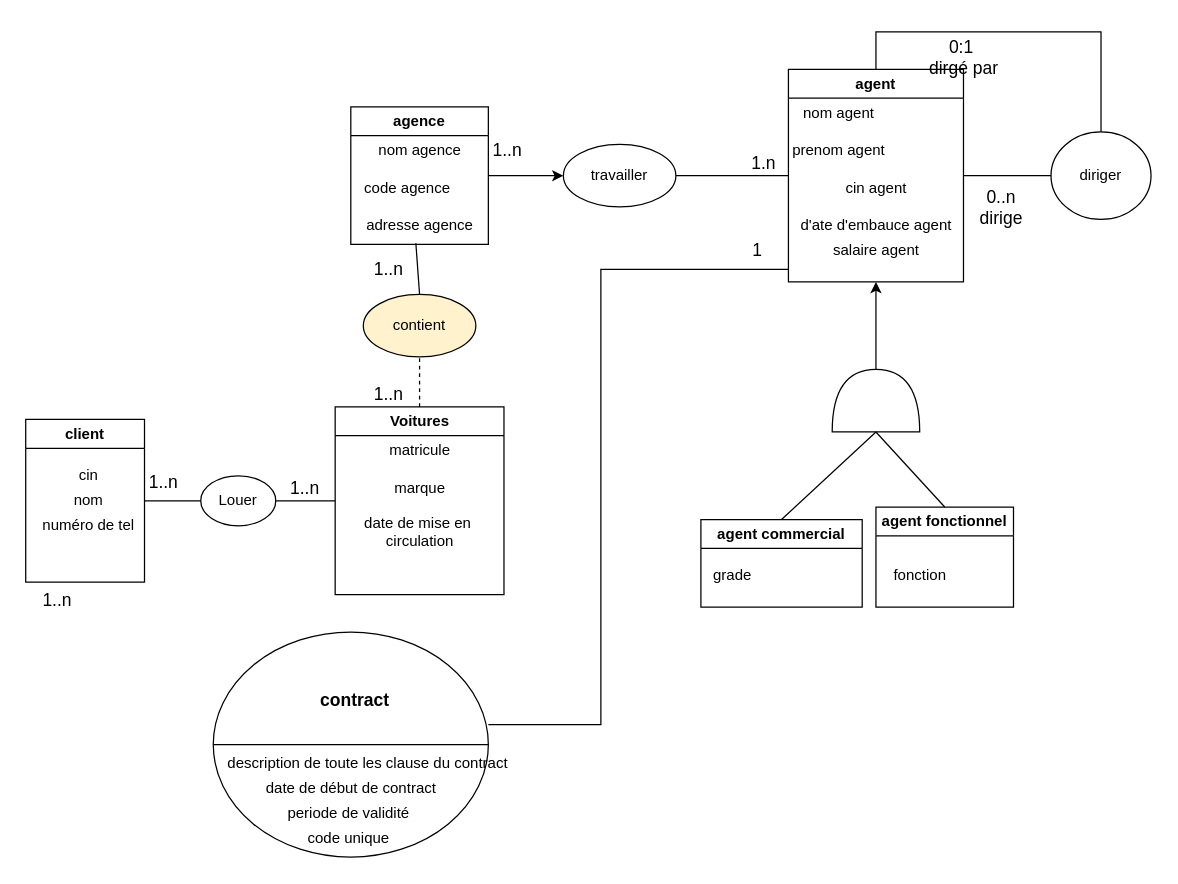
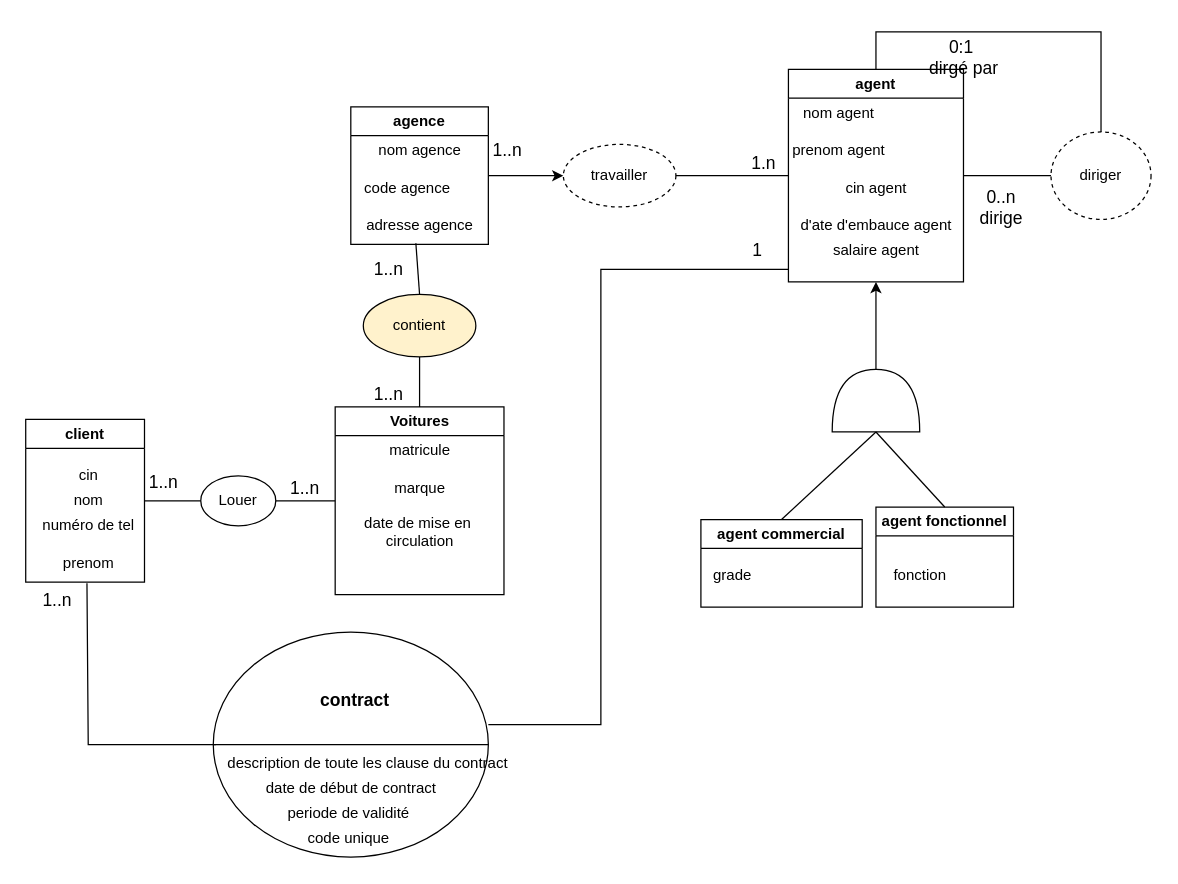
node "travailler": style solid -> dashed
node "diriger": style solid -> dashed
edge "contient" -- "Voitures": style dashed -> solid
node "prenom": added
edge "prenom" -- "description de toute les clause du contract": added
